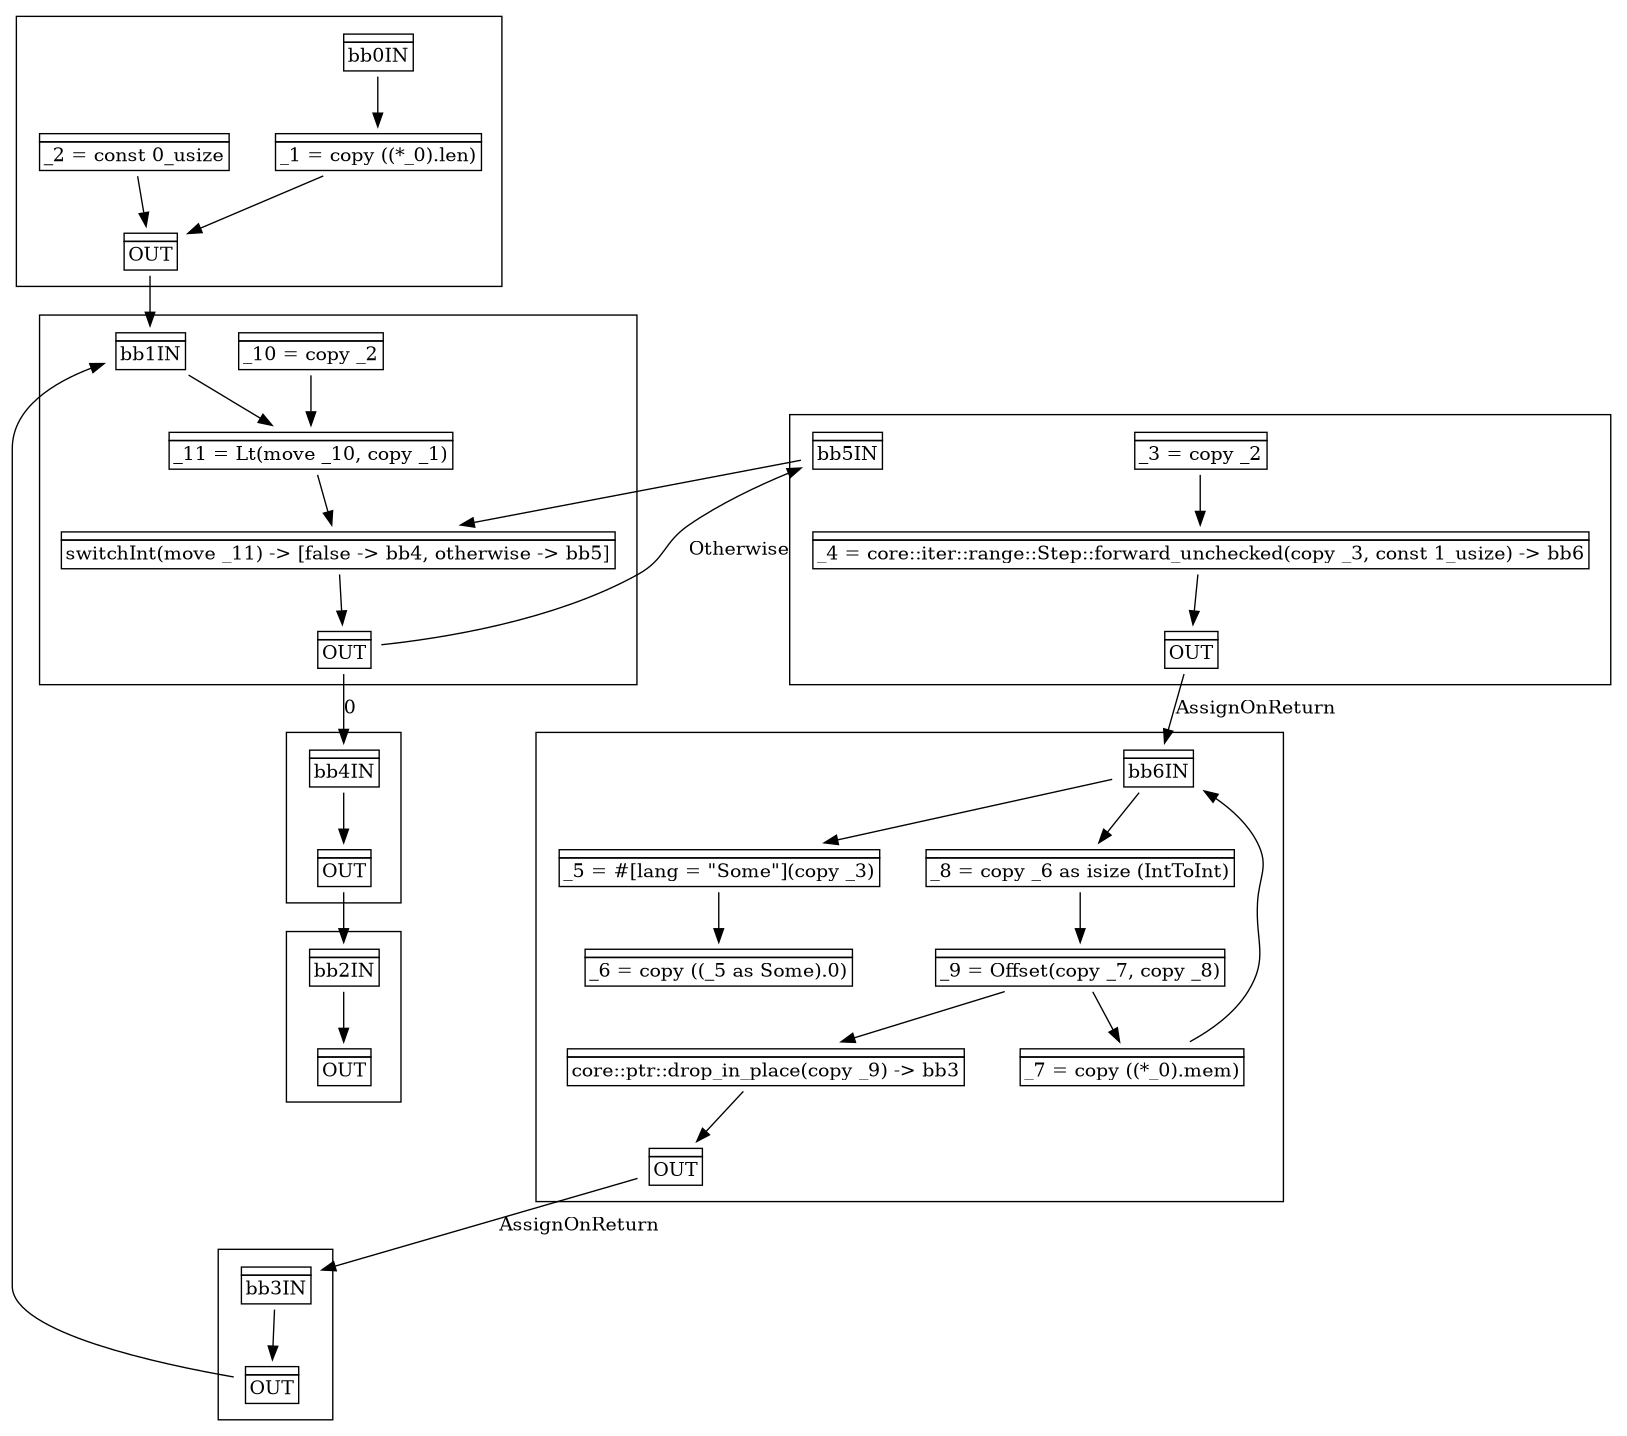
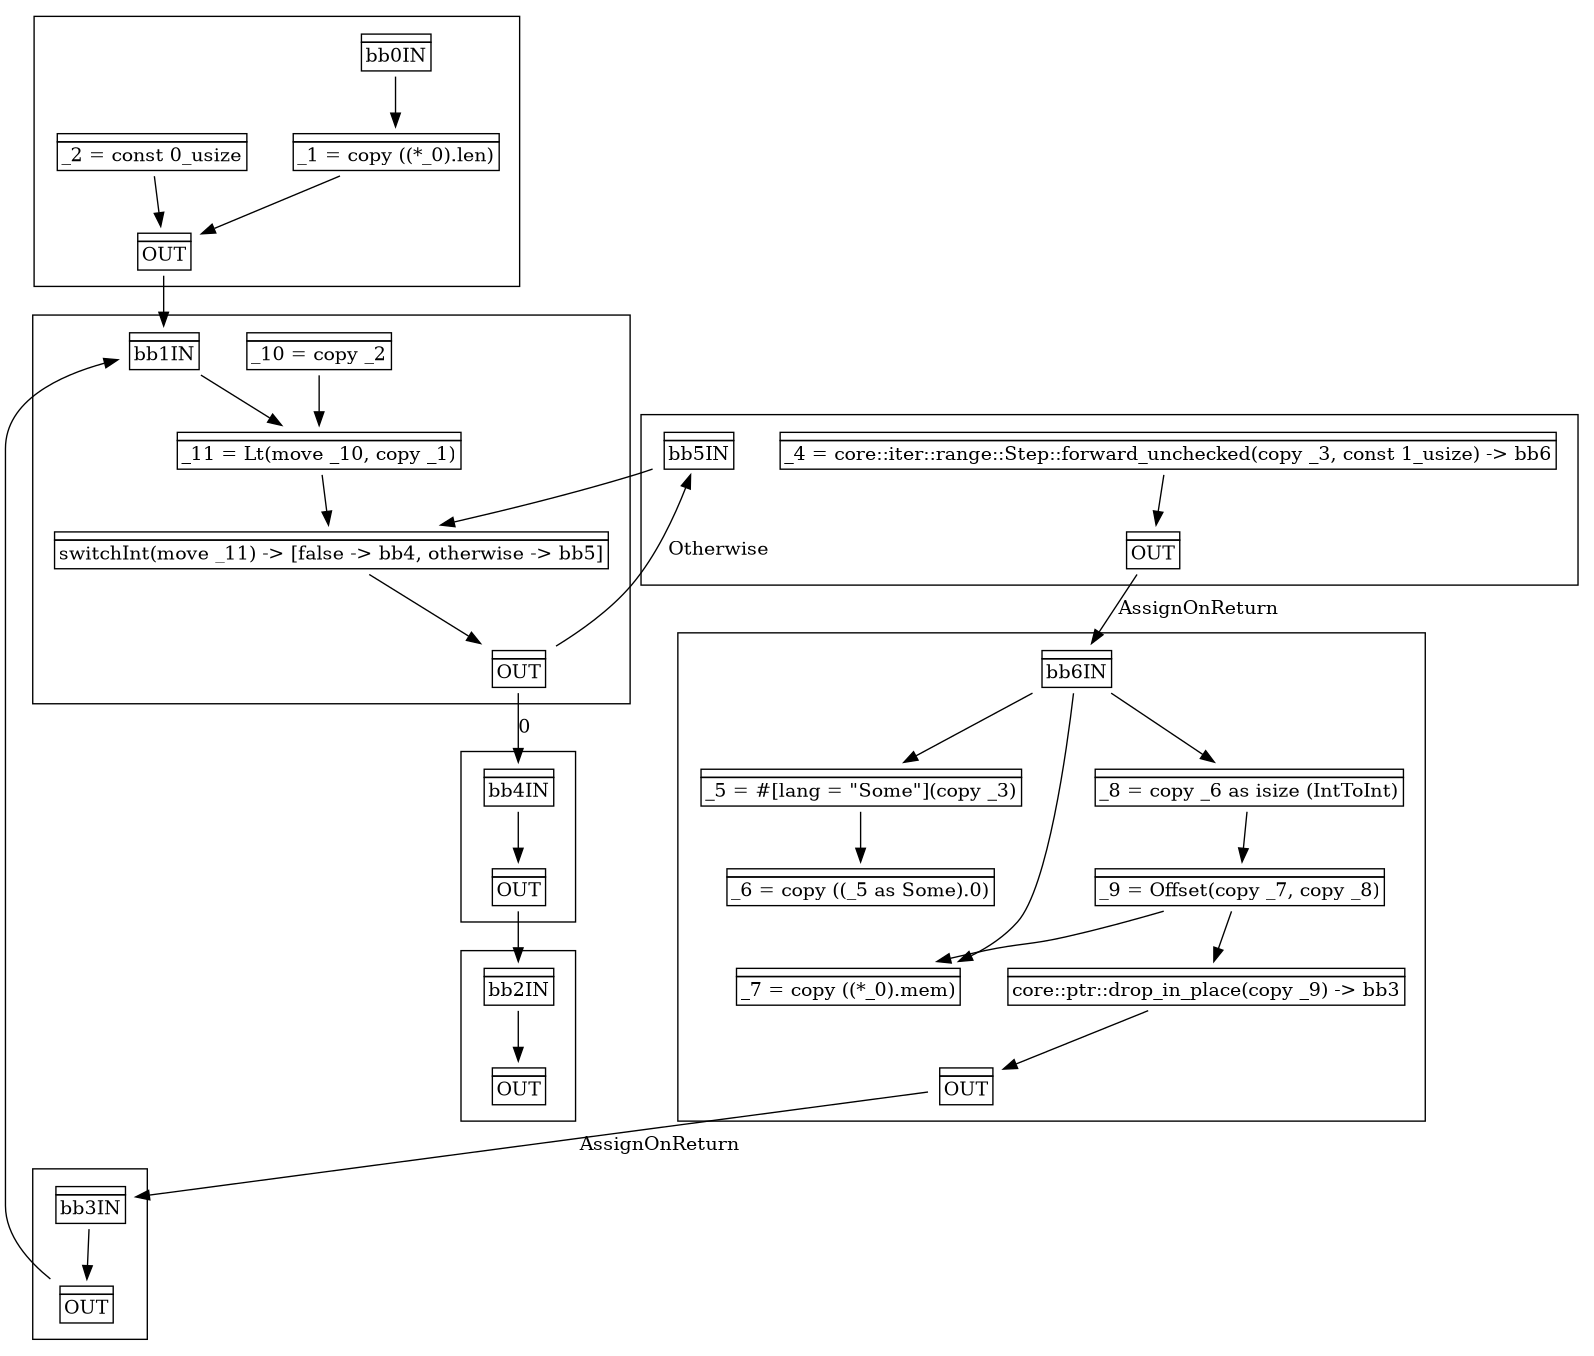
node "_3 = copy _2": removed
edge "_7 = copy ((*_0).mem)" -> "bb6IN": reversed
